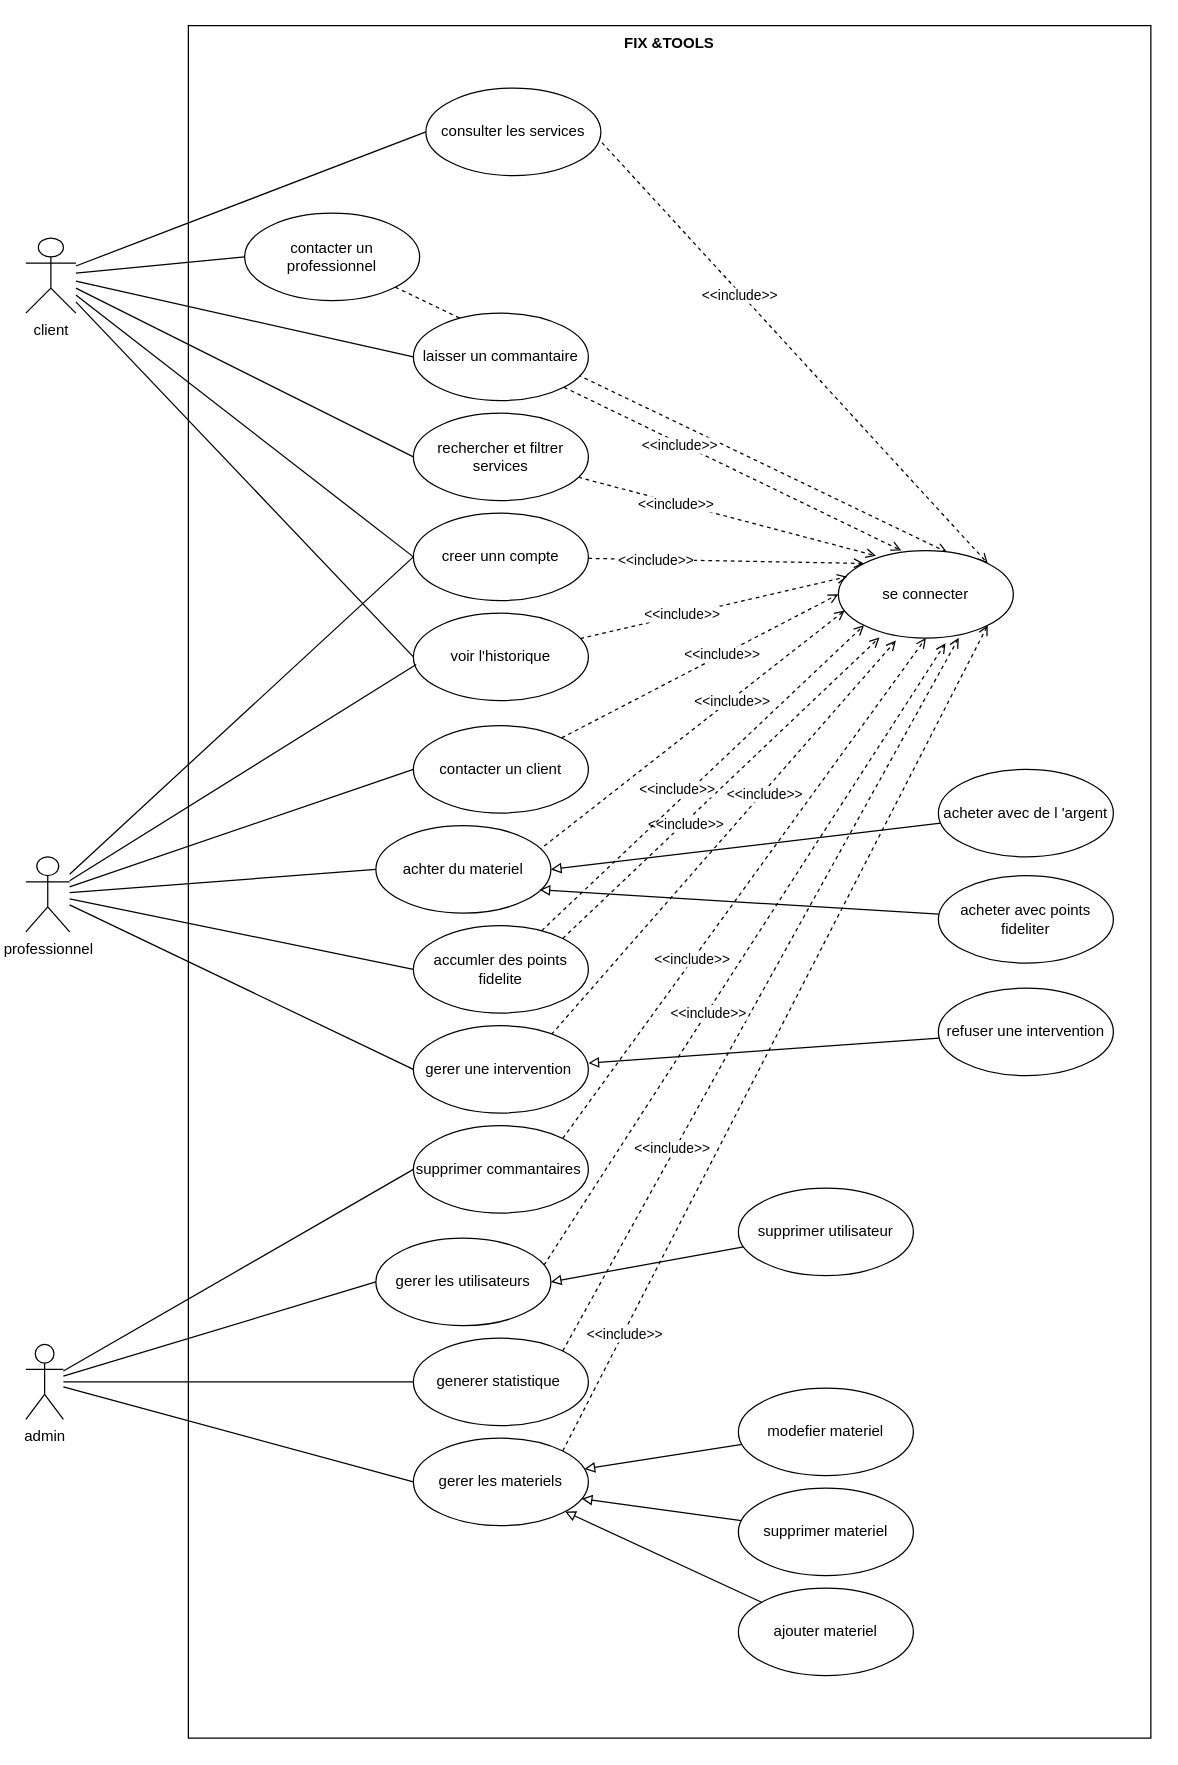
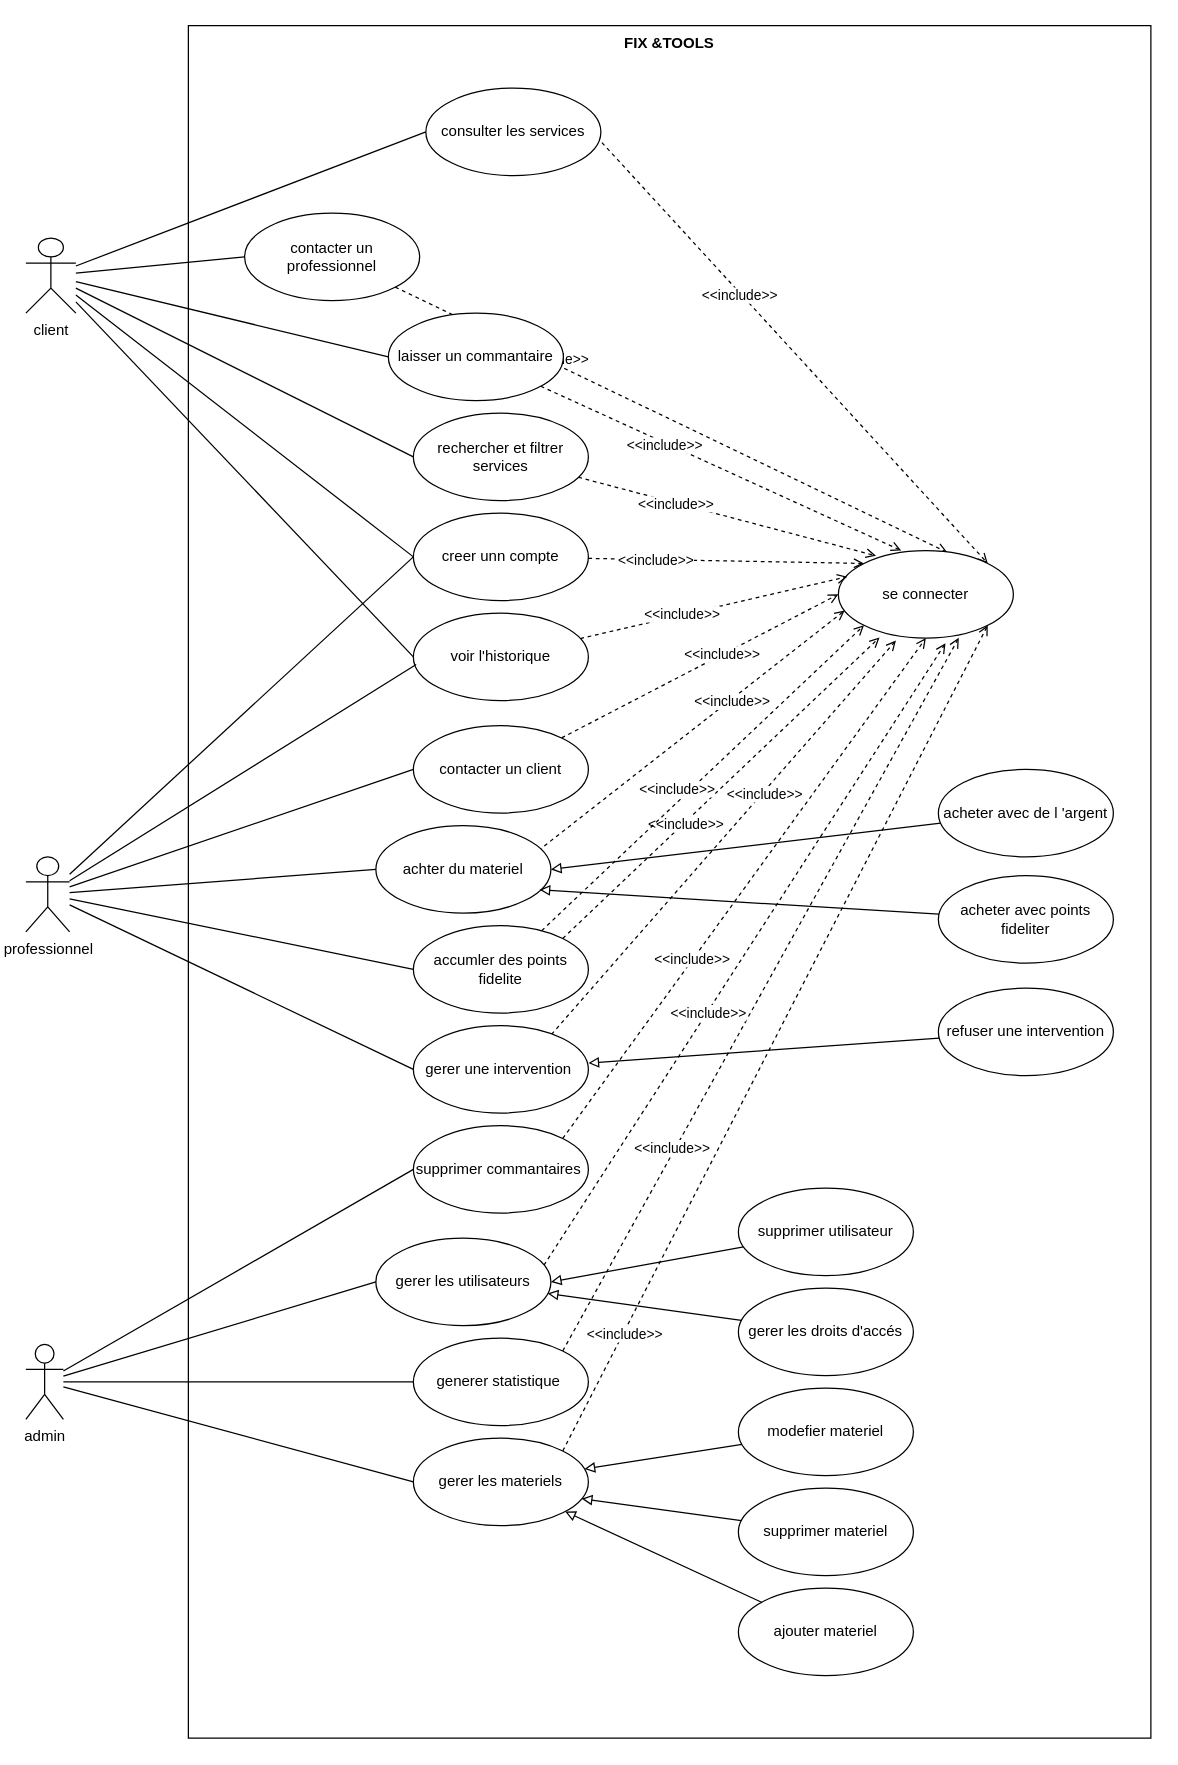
node "laisser un commantaire": moved (501, 357) -> (476, 357)
edge "gerer les droits d'accés" -> "gerer les utilisateurs": added
node "gerer les droits d'accés": added
